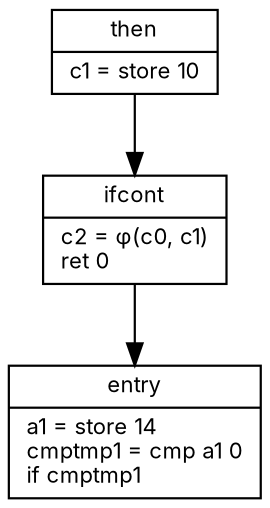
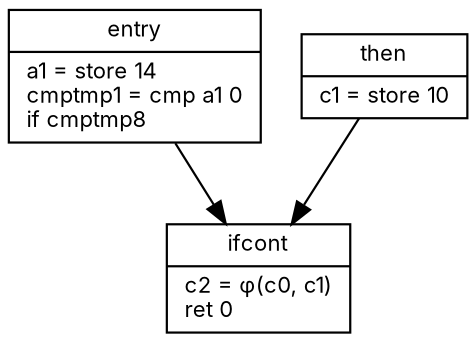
edge "ifcont" -> "entry": reversed
node "entry": text "if cmptmp1" -> "if cmptmp8"
